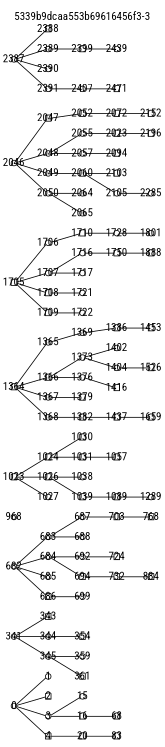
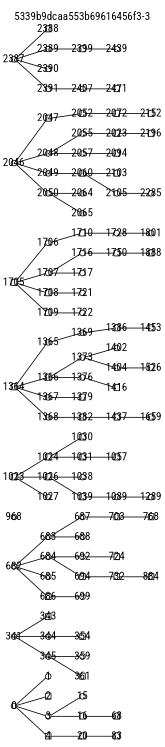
node "1089": shape folder -> ellipse
